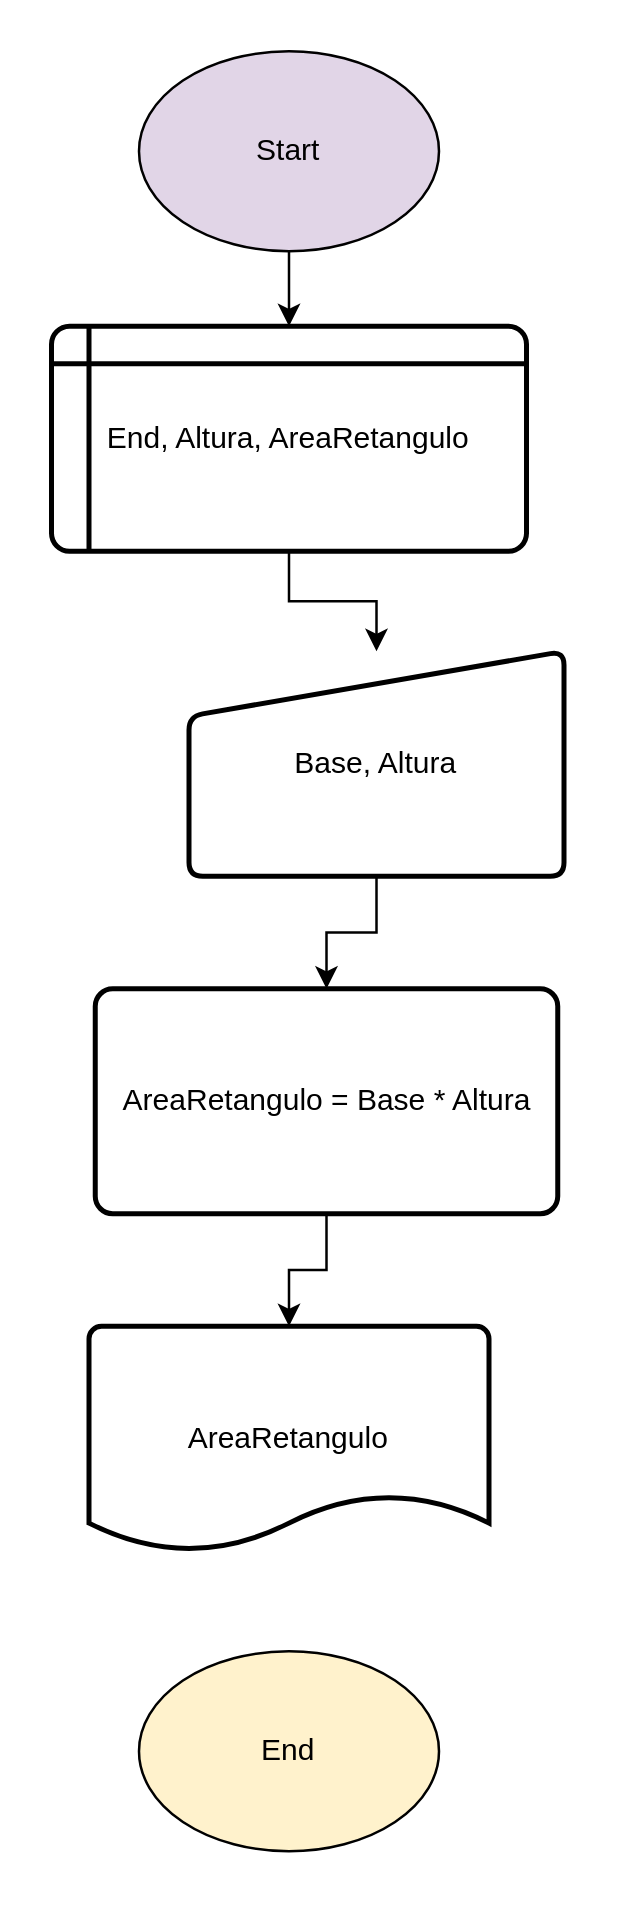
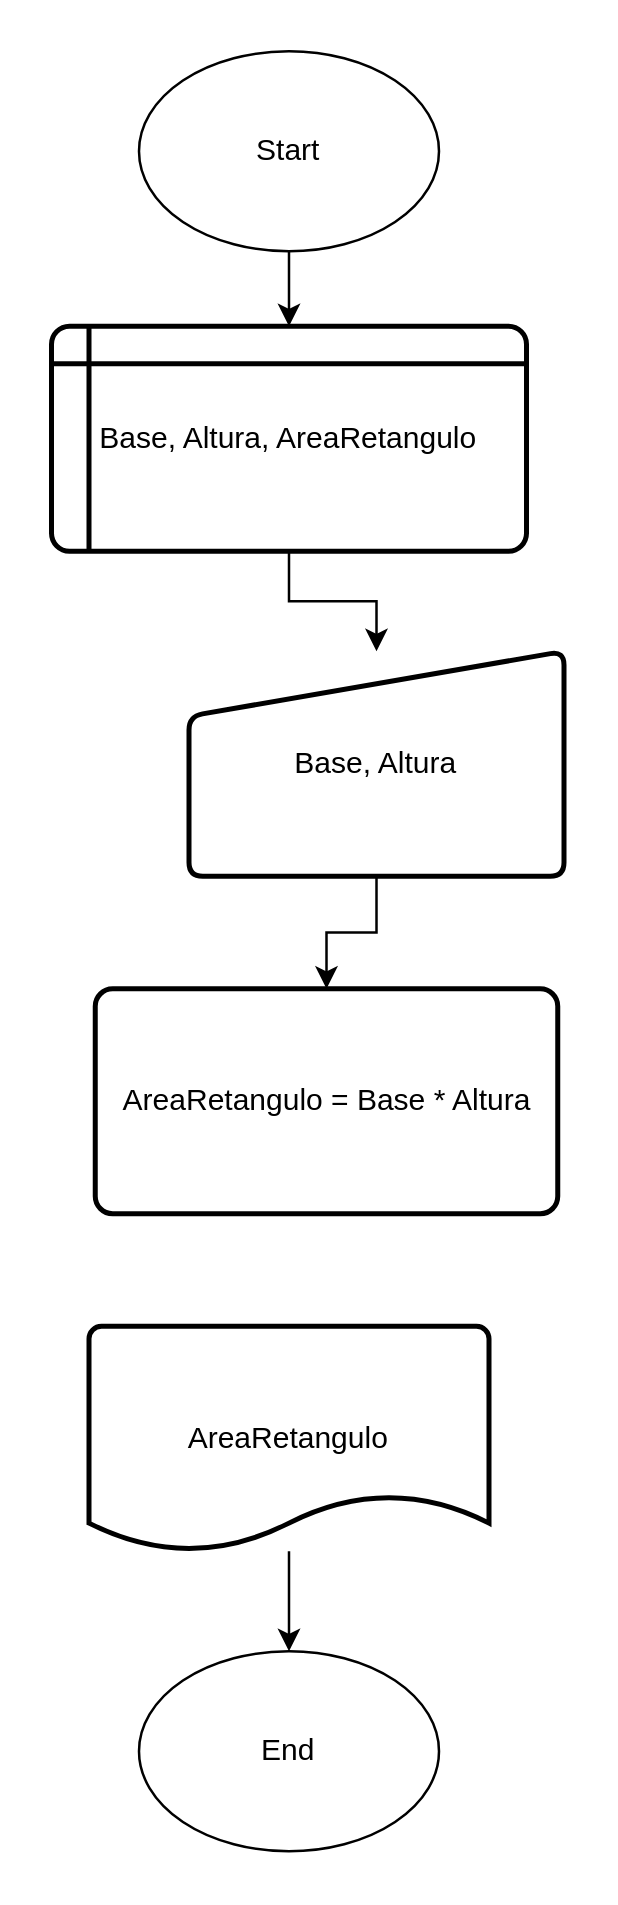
node "Start": fillcolor #e1d5e7 -> #ffffff
node "End, Altura, AreaRetangulo": label "End, Altura, AreaRetangulo" -> "Base, Altura, AreaRetangulo"
edge "AreaRetangulo = Base * Altura" -> "AreaRetangulo": removed
edge "AreaRetangulo" -> "End": added
node "End": fillcolor #fff2cc -> #ffffff
